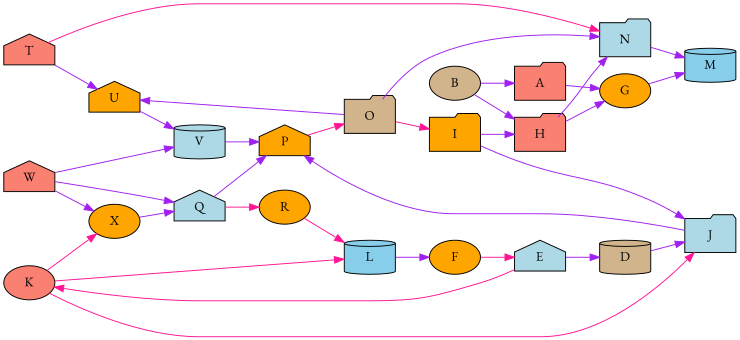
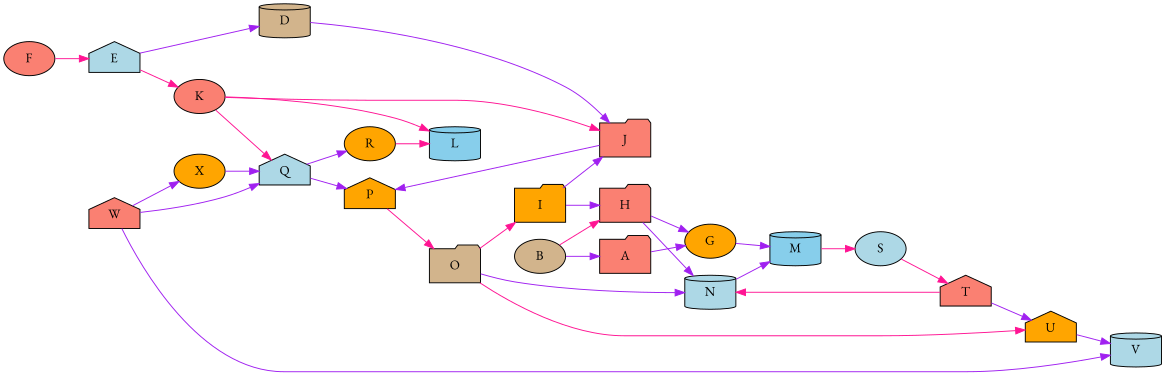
node "N": shape folder -> cylinder
edge "B" -> "H": color purple -> deeppink
edge "O" -> "U": color purple -> deeppink
edge "V" -> "P": removed
edge "Q" -> "R": color deeppink -> purple
node "J": fillcolor lightblue -> salmon
node "S": added
edge "K" -> "X": now "K" -> "Q"
edge "L" -> "F": removed
node "F": fillcolor orange -> salmon
